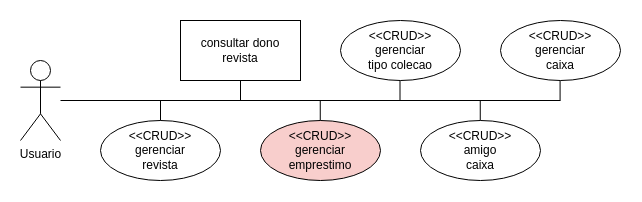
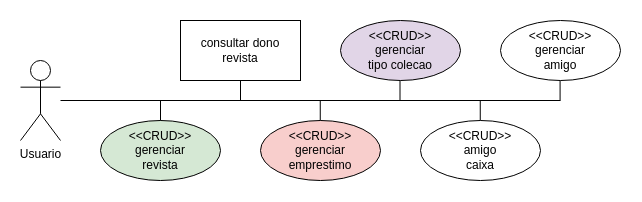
node "<<CRUD>> gerenciar tipo colecao": fillcolor #ffffff -> #e1d5e7
node "<<CRUD>> gerenciar caixa": label "<<CRUD>> gerenciar caixa" -> "<<CRUD>> gerenciar amigo"
node "<<CRUD>> gerenciar revista": fillcolor #ffffff -> #d5e8d4
